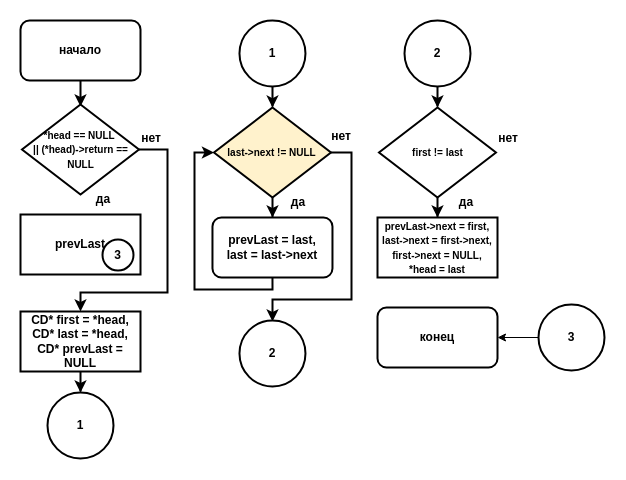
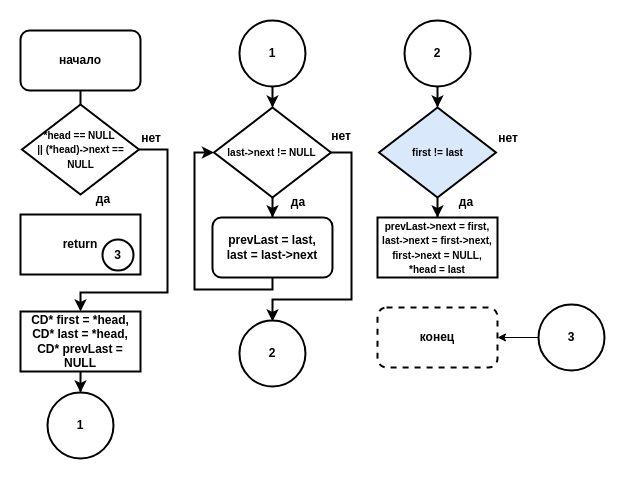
node "начало": moved (81, 51) -> (81, 61)
node "*head == NULL || (*head)->return == NULL": label "*head == NULL || (*head)->return == NULL" -> "*head == NULL || (*head)->next == NULL"
node "last->next != NULL": fillcolor #fff2cc -> #ffffff
node "first != last": fillcolor #ffffff -> #dae8fc
node "prevLast": label "prevLast" -> "return"
node "конец": style solid -> dashed
